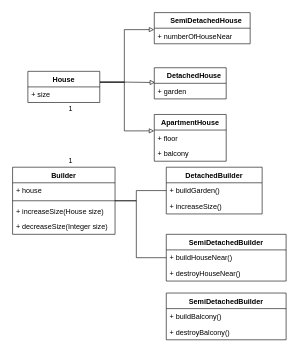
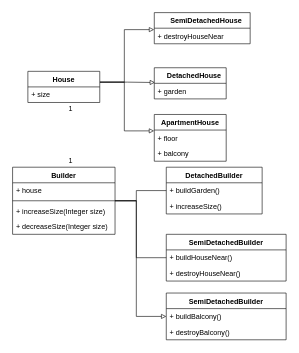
node "+ numberOfHouseNear": label "+ numberOfHouseNear" -> "+ destroyHouseNear"
node "+ increaseSize(House size)": label "+ increaseSize(House size)" -> "+ increaseSize(Integer size)"
edge "Builder" -> "+ buildBalcony()": added
